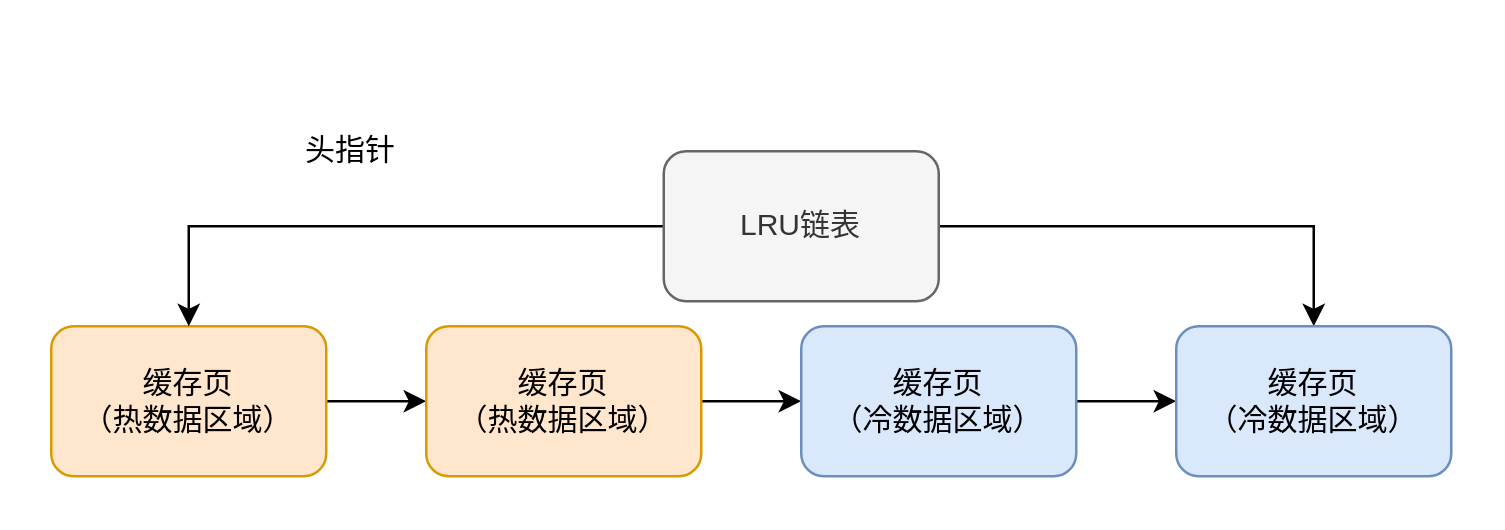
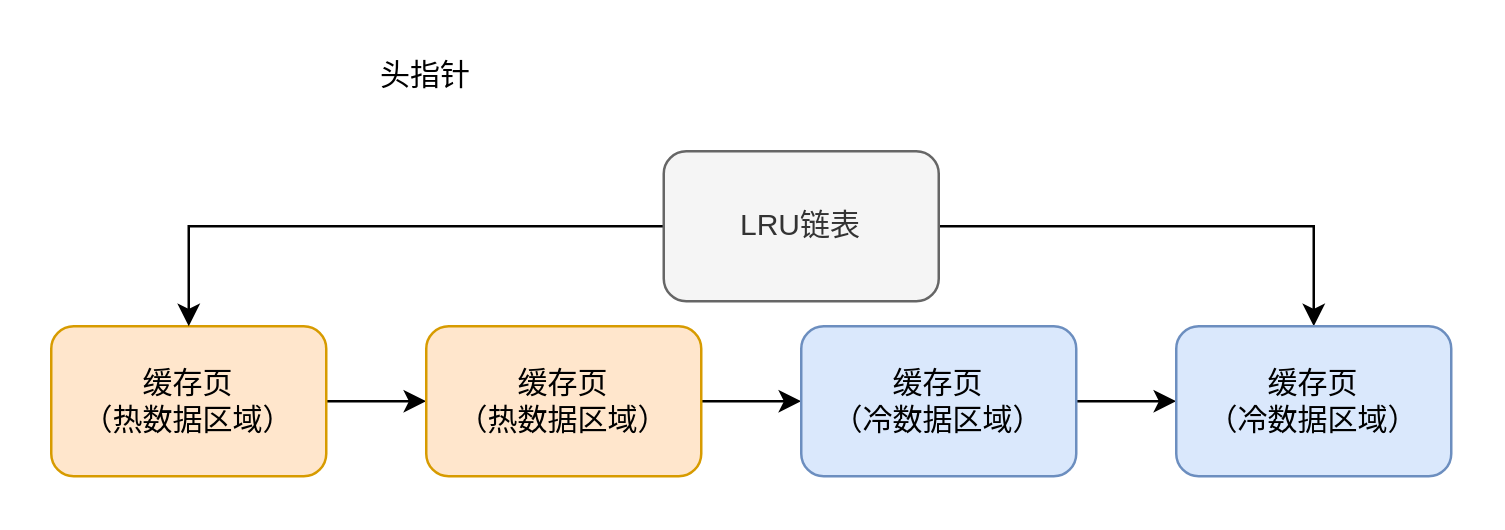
node "头指针": moved (351, 151) -> (426, 76)
